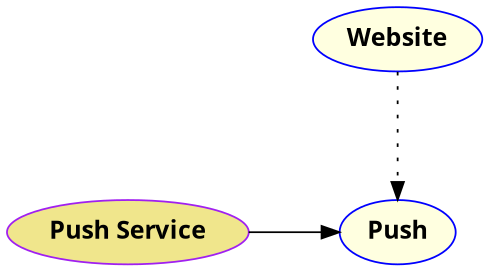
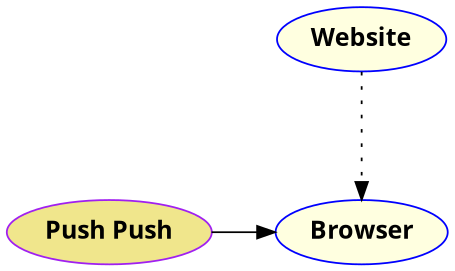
node "Push Service": label "Push Service" -> "Push Push"
node "Push": label "Push" -> "Browser"
